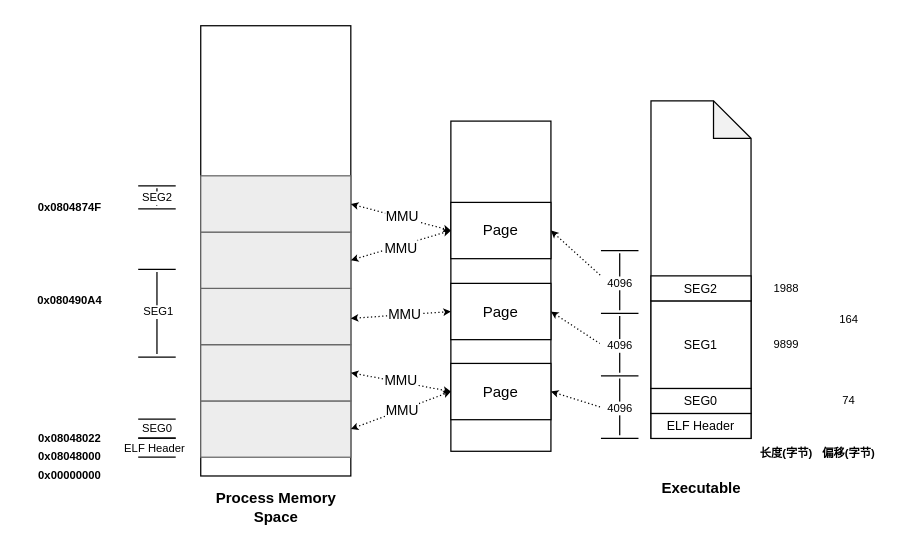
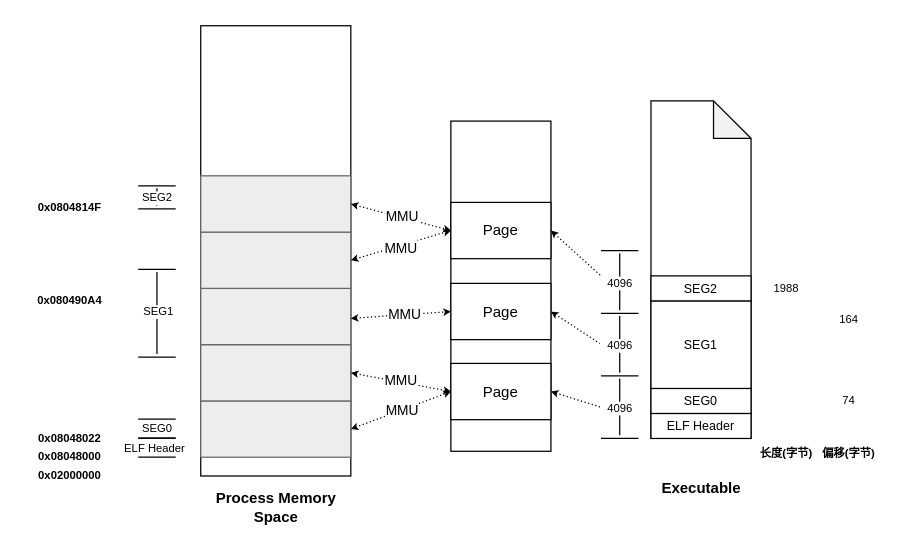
node "0x0804874F": label "0x0804874F" -> "0x0804814F"
node "9899": removed
node "0x00000000": label "0x00000000" -> "0x02000000"
